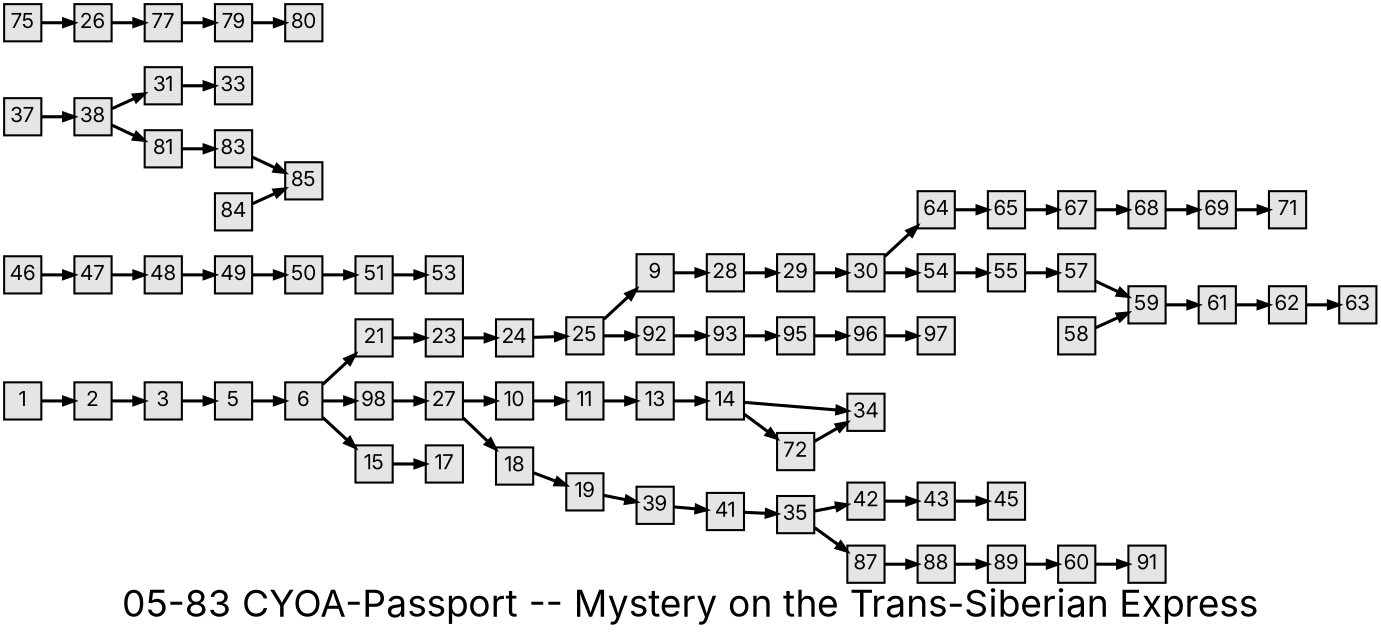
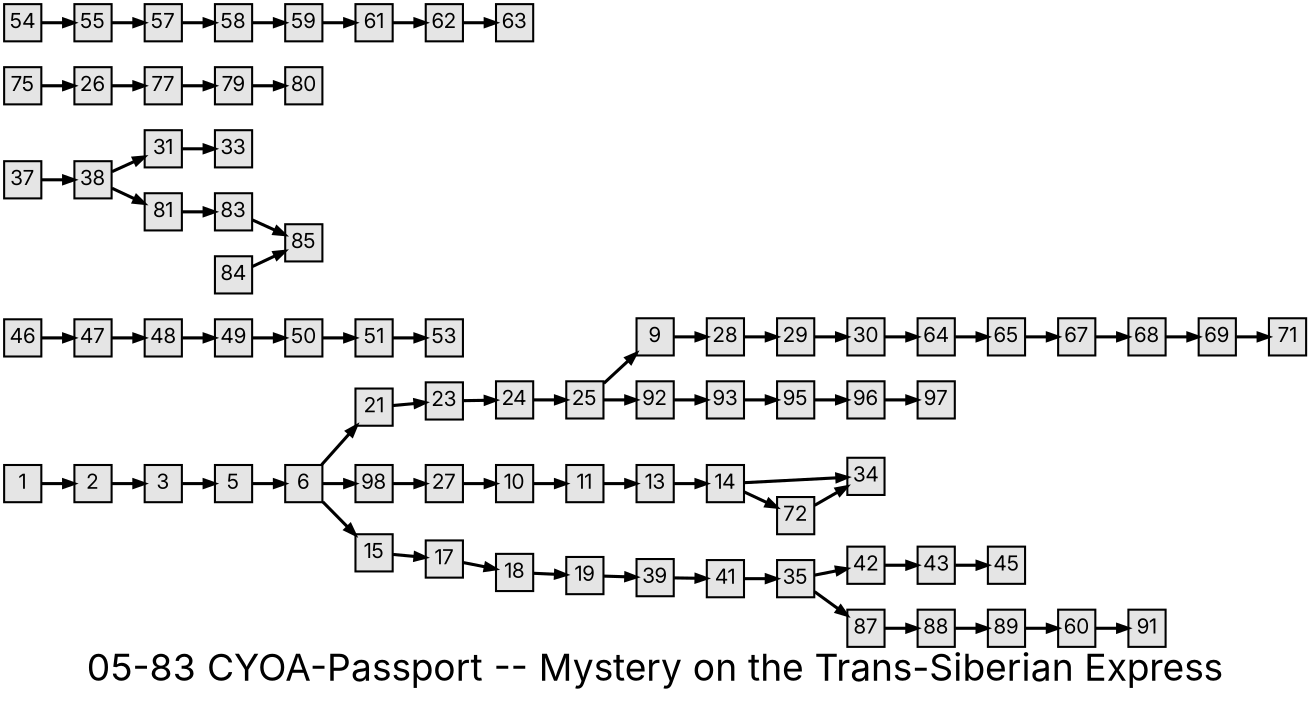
edge "30" -> "54": removed
edge "57" -> "59": now "57" -> "58"
edge "27" -> "18": now "17" -> "18"
